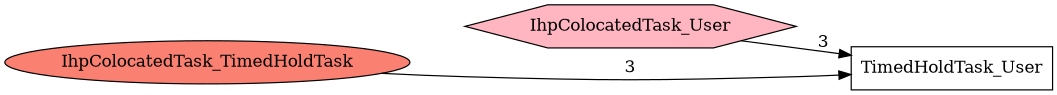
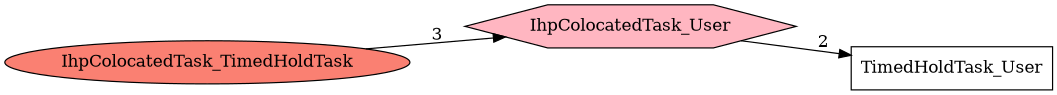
edge "IhpColocatedTask_User" -> "TimedHoldTask_User": label "3" -> "2"
edge "IhpColocatedTask_TimedHoldTask" -> "TimedHoldTask_User": now "IhpColocatedTask_TimedHoldTask" -> "IhpColocatedTask_User"
